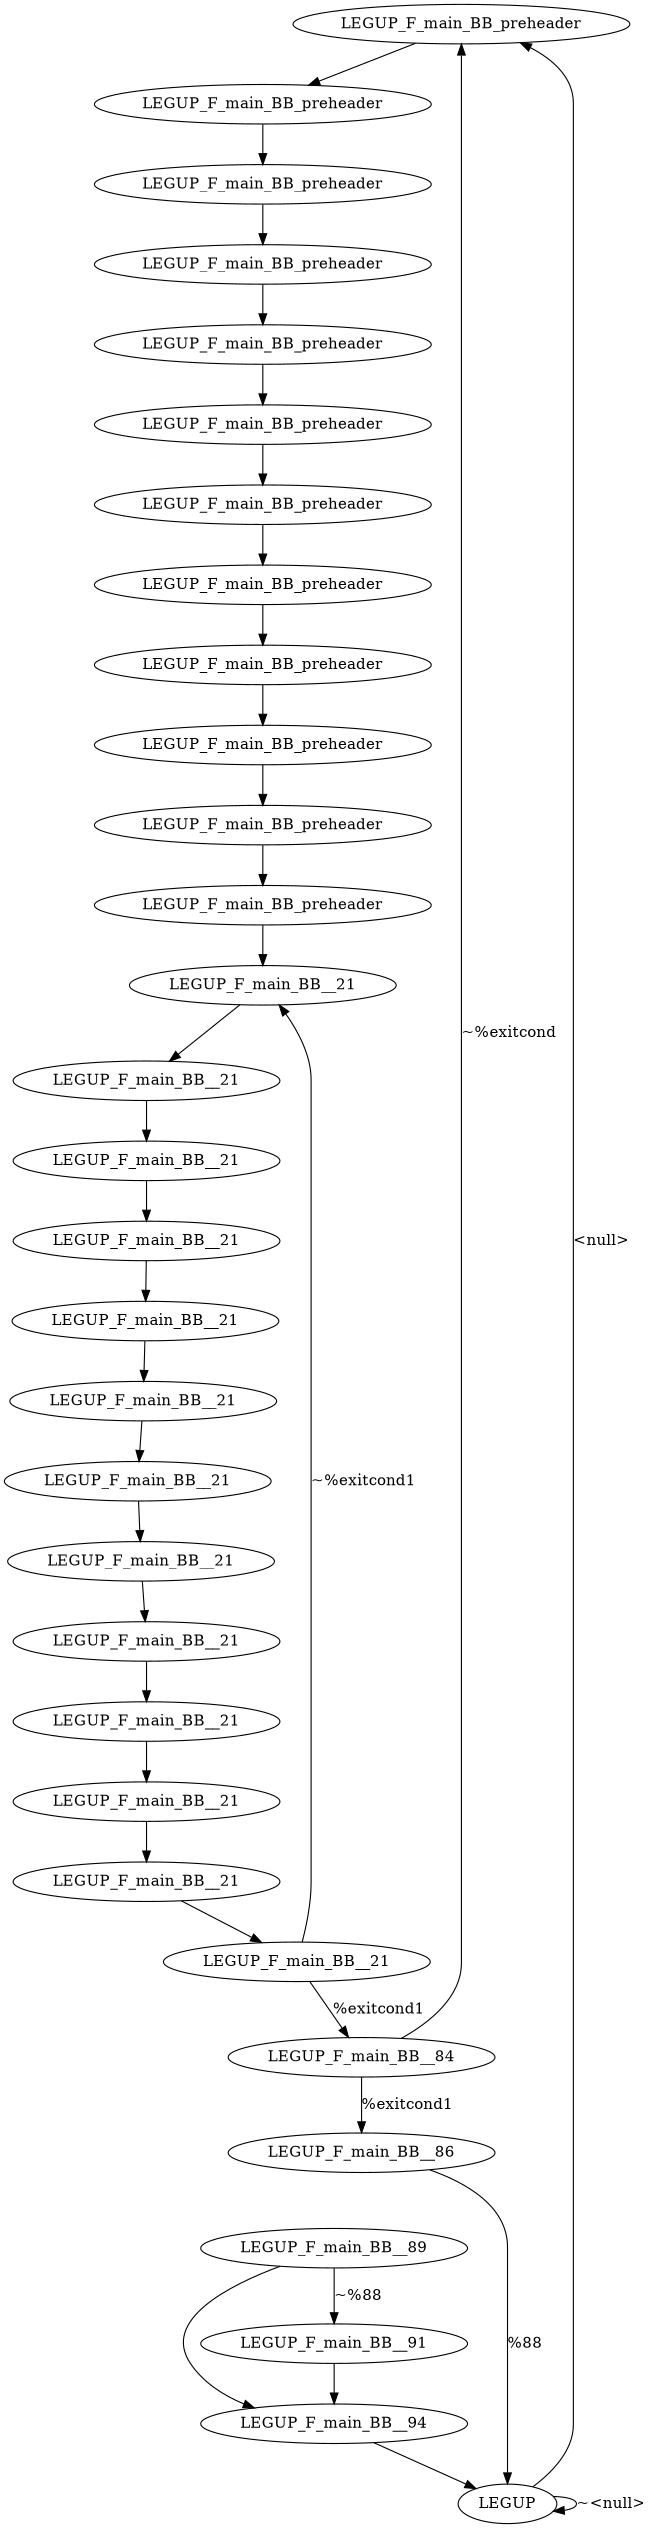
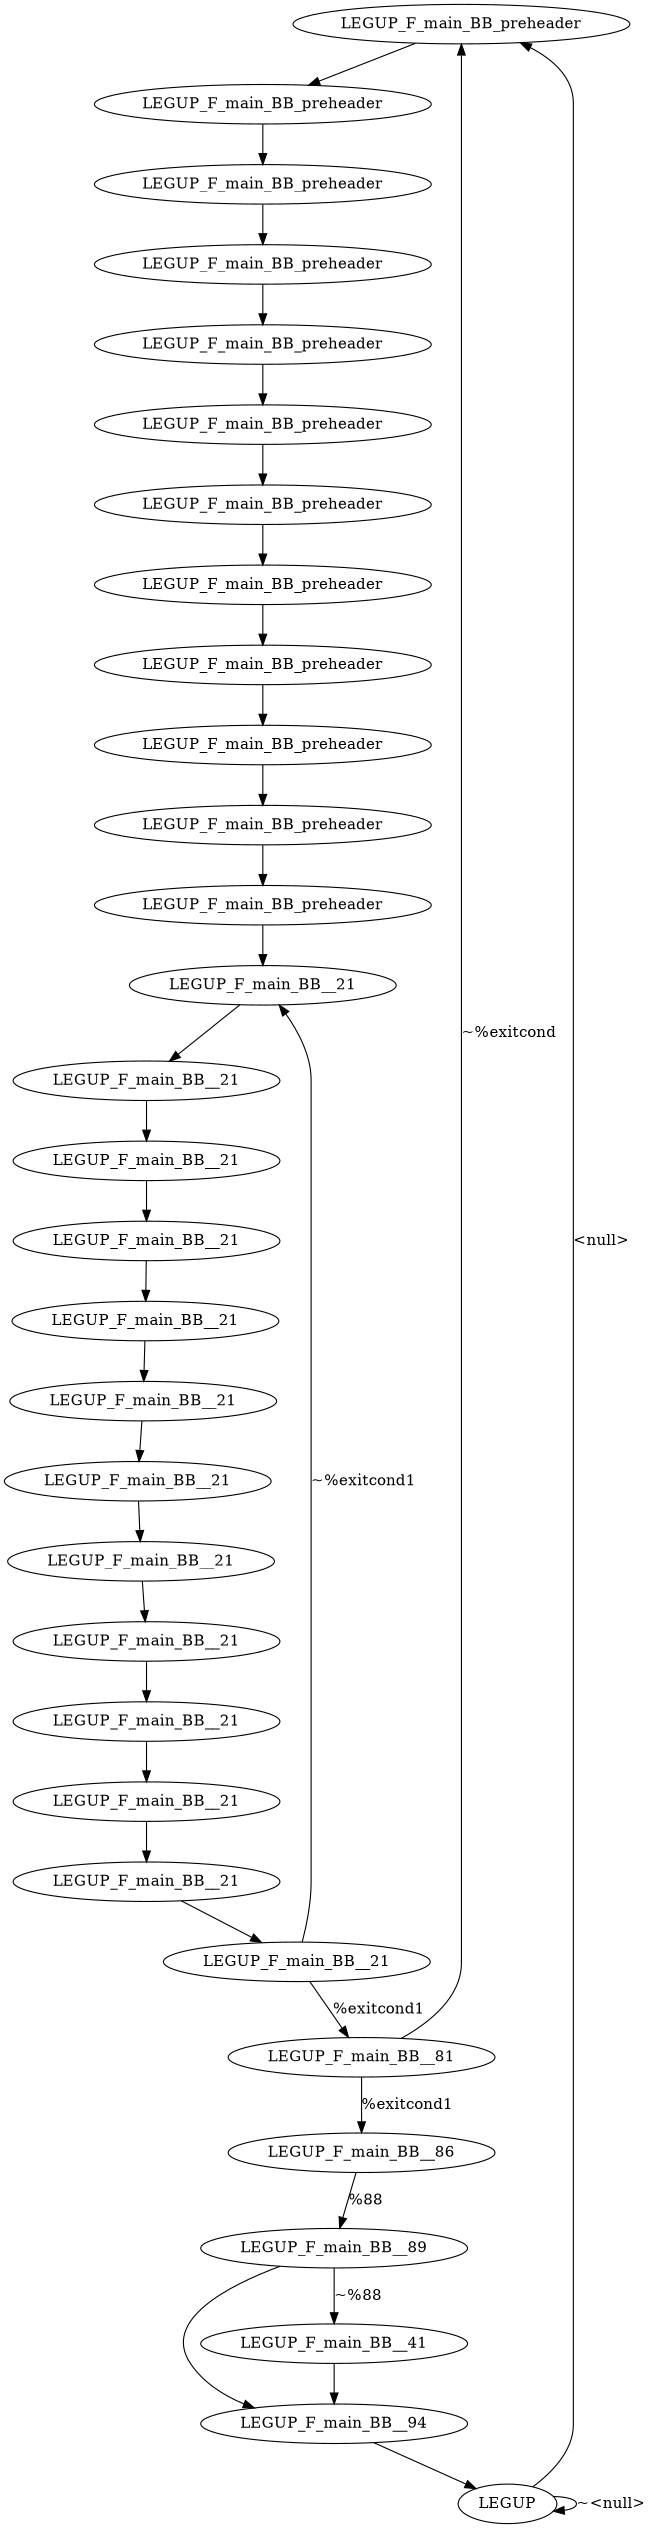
node "LEGUP_F_main_BB__84": label "LEGUP_F_main_BB__84" -> "LEGUP_F_main_BB__81"
edge "LEGUP_F_main_BB__86" -> "LEGUP": now "LEGUP_F_main_BB__86" -> "LEGUP_F_main_BB__89"
node "LEGUP_F_main_BB__91": label "LEGUP_F_main_BB__91" -> "LEGUP_F_main_BB__41"
